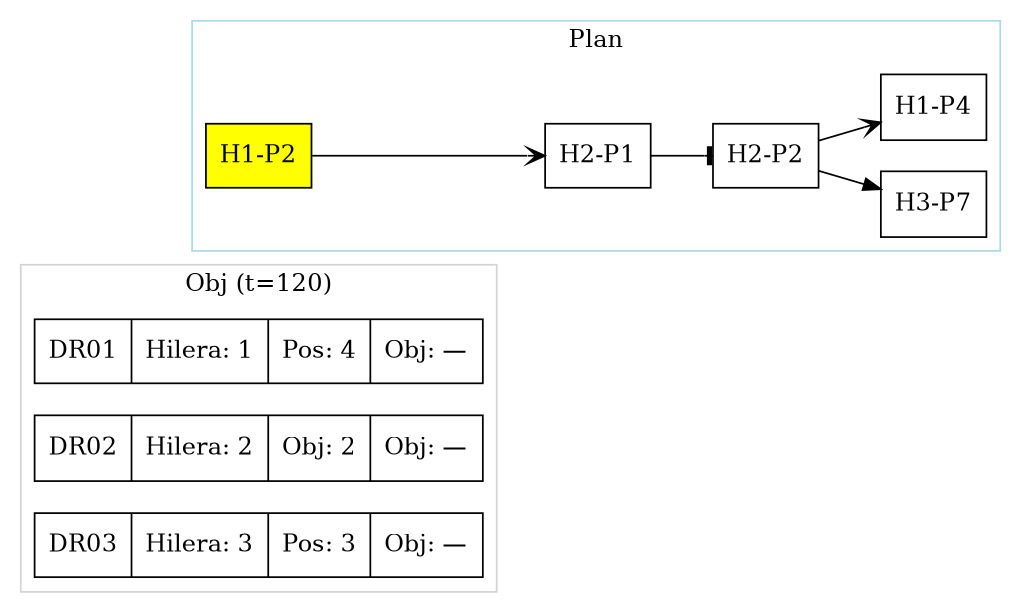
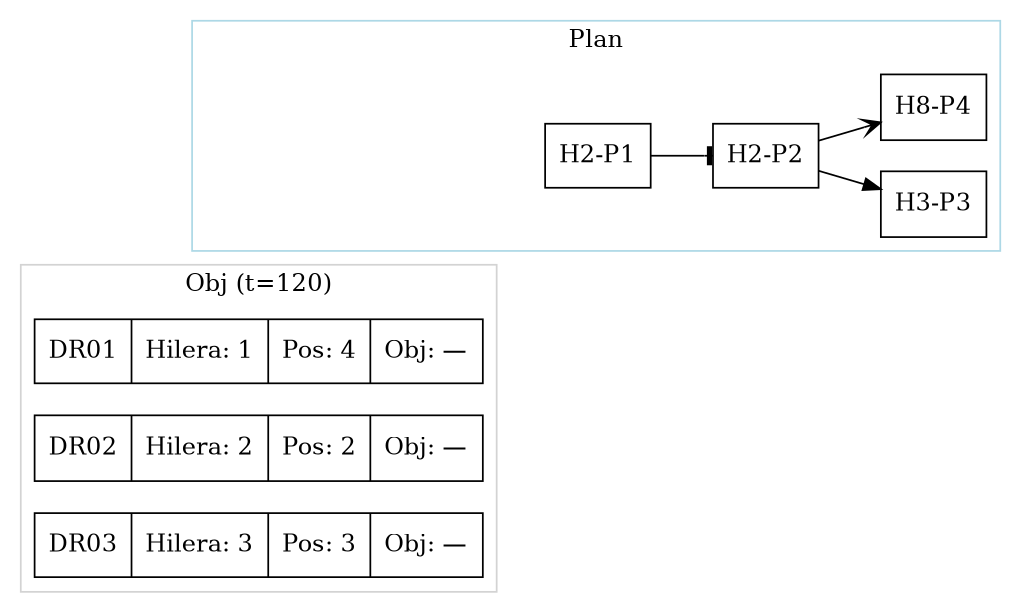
node "H1-P4": label "H1-P4" -> "H8-P4"
node "H1-P2": removed
node "H3-P7": label "H3-P7" -> "H3-P3"
node "DR02": text "Obj: 2" -> "Pos: 2"
